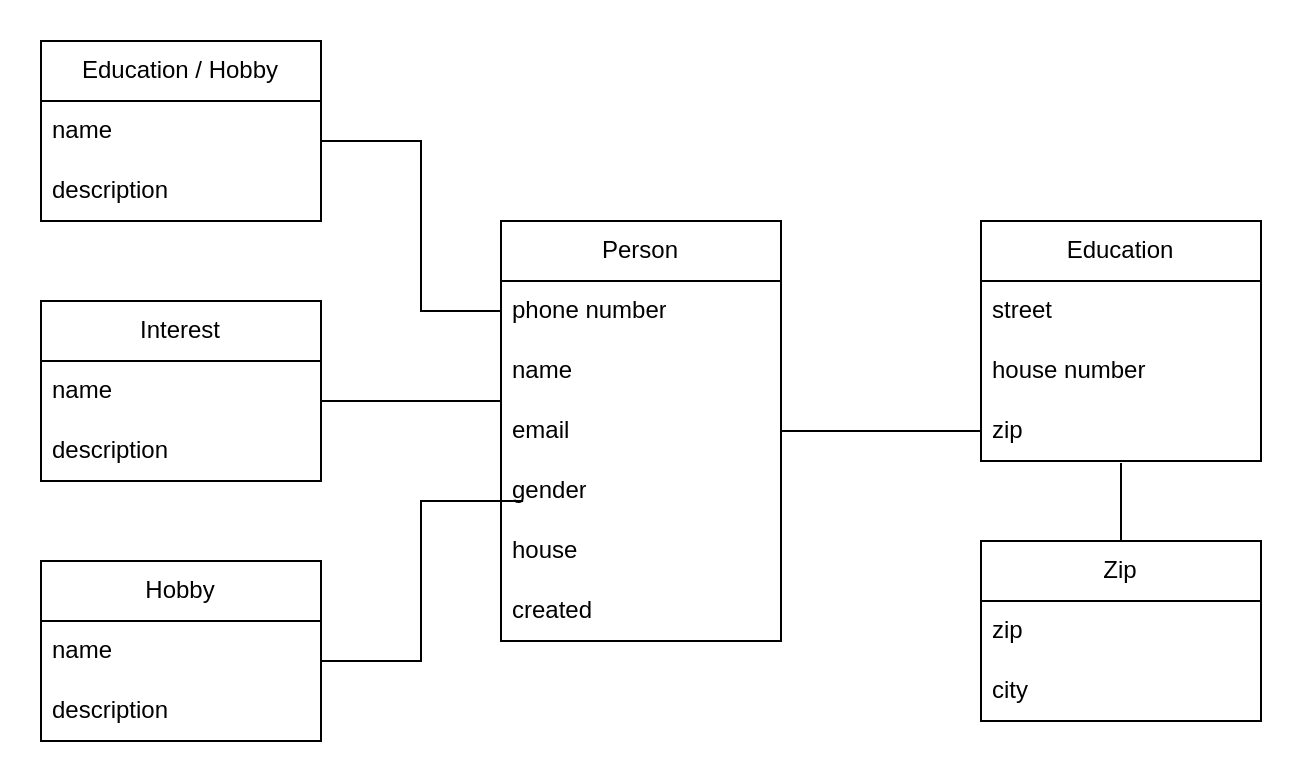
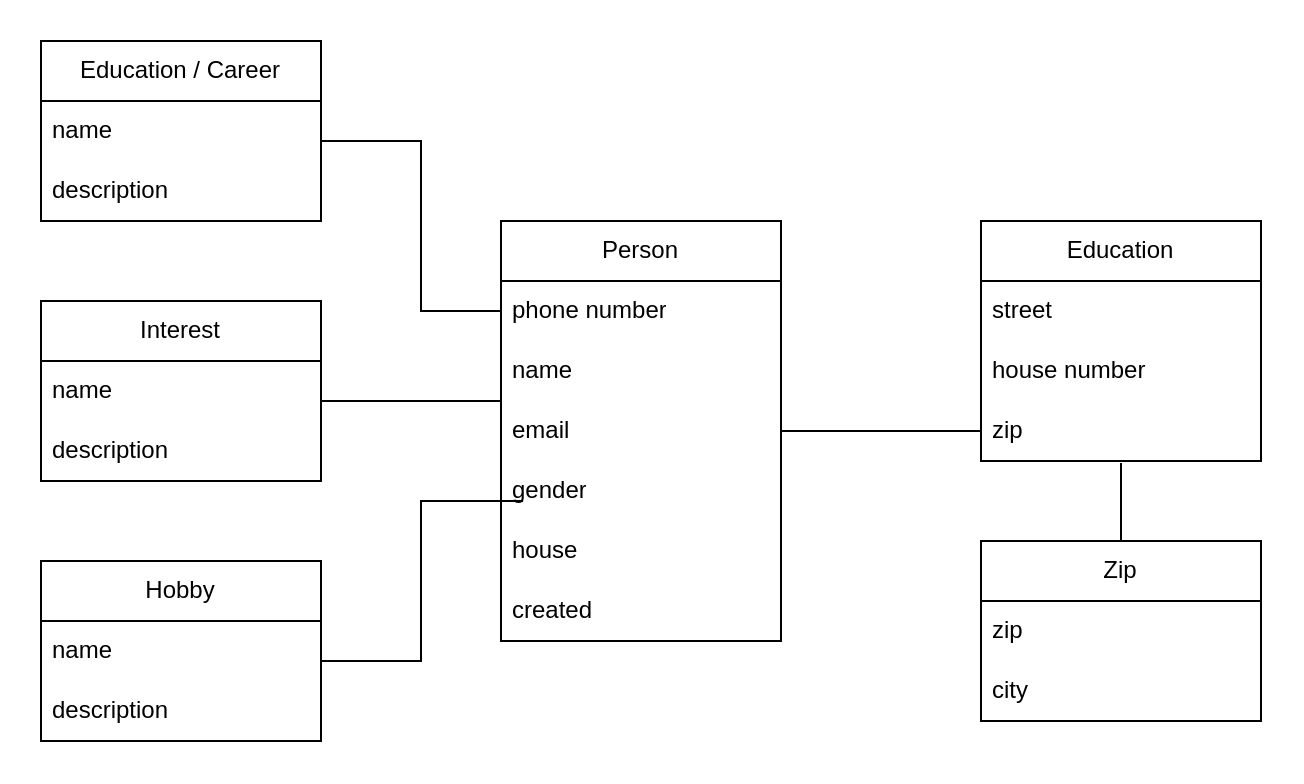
node "Education / Hobby": label "Education / Hobby" -> "Education / Career"
